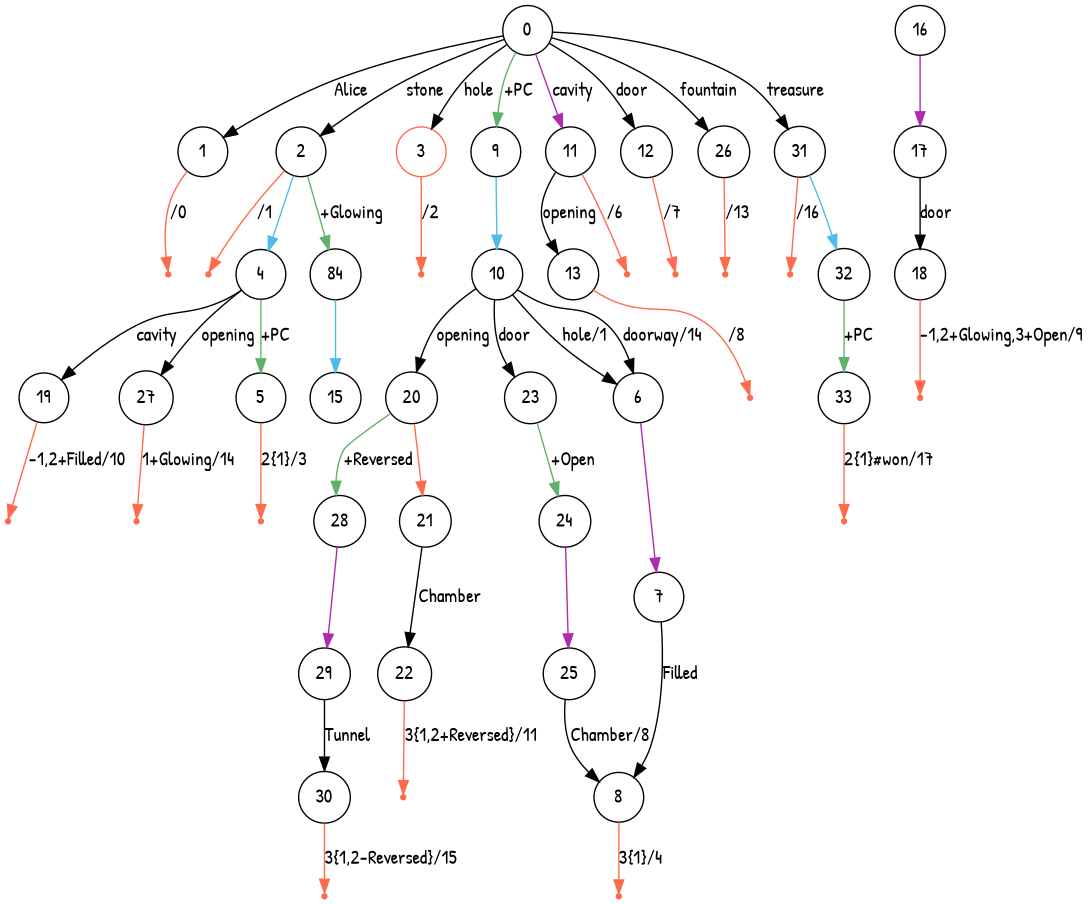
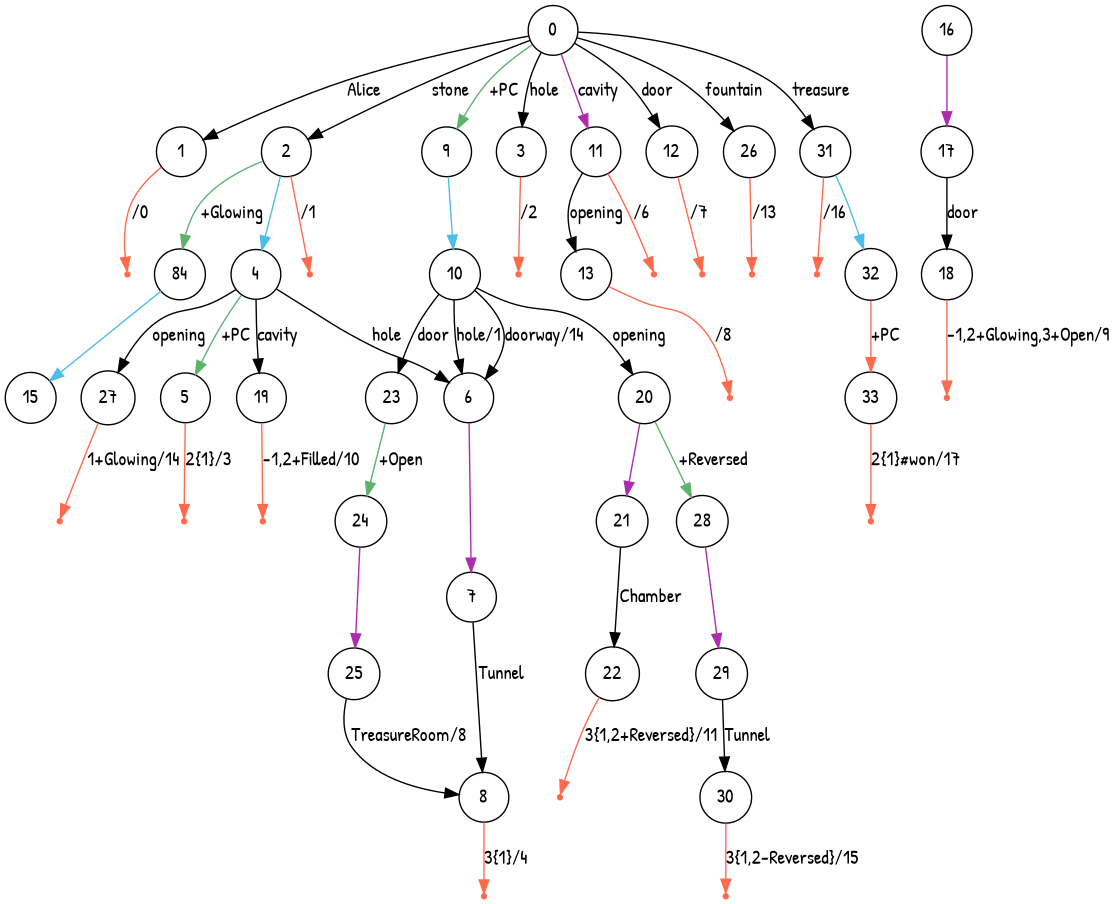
node "3": color #ff6a4d -> black
edge "32" -> "33": color #5eb26b -> #ff6a4d
edge "4" -> "6": added, label "hole"
edge "20" -> "21": color #ff6a4d -> #ad2bad
edge "7" -> "8": label "Filled" -> "Tunnel"
edge "25" -> "8": label "Chamber/8" -> "TreasureRoom/8"
